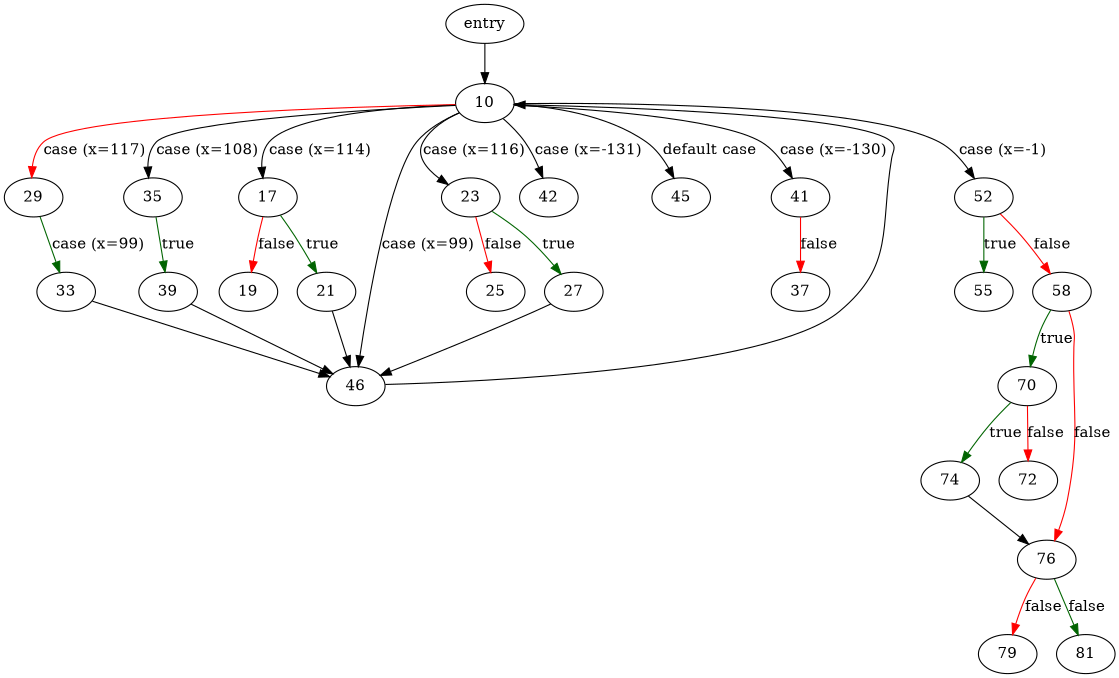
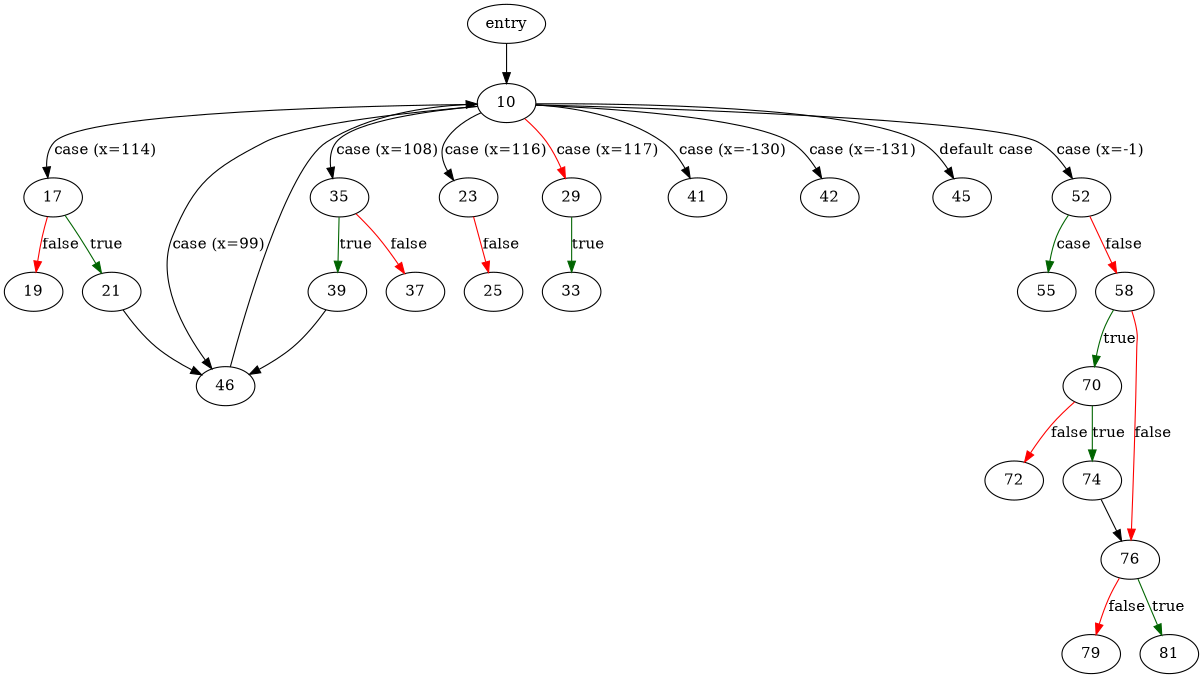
edge "41" -> "37": now "35" -> "37"
edge "29" -> "33": label "case (x=99)" -> "true"
edge "52" -> "55": label "true" -> "case"
node "27": removed
edge "33" -> "46": removed
edge "76" -> "81": label "false" -> "true"
